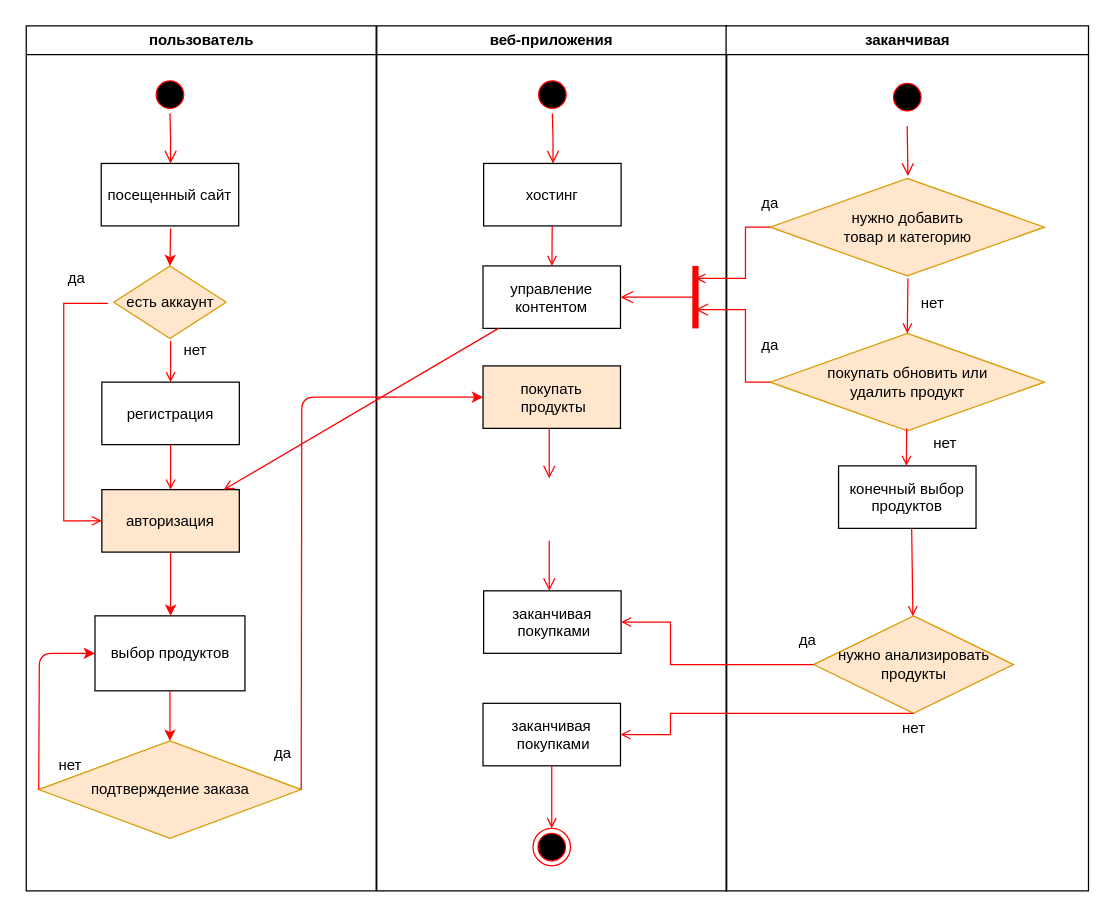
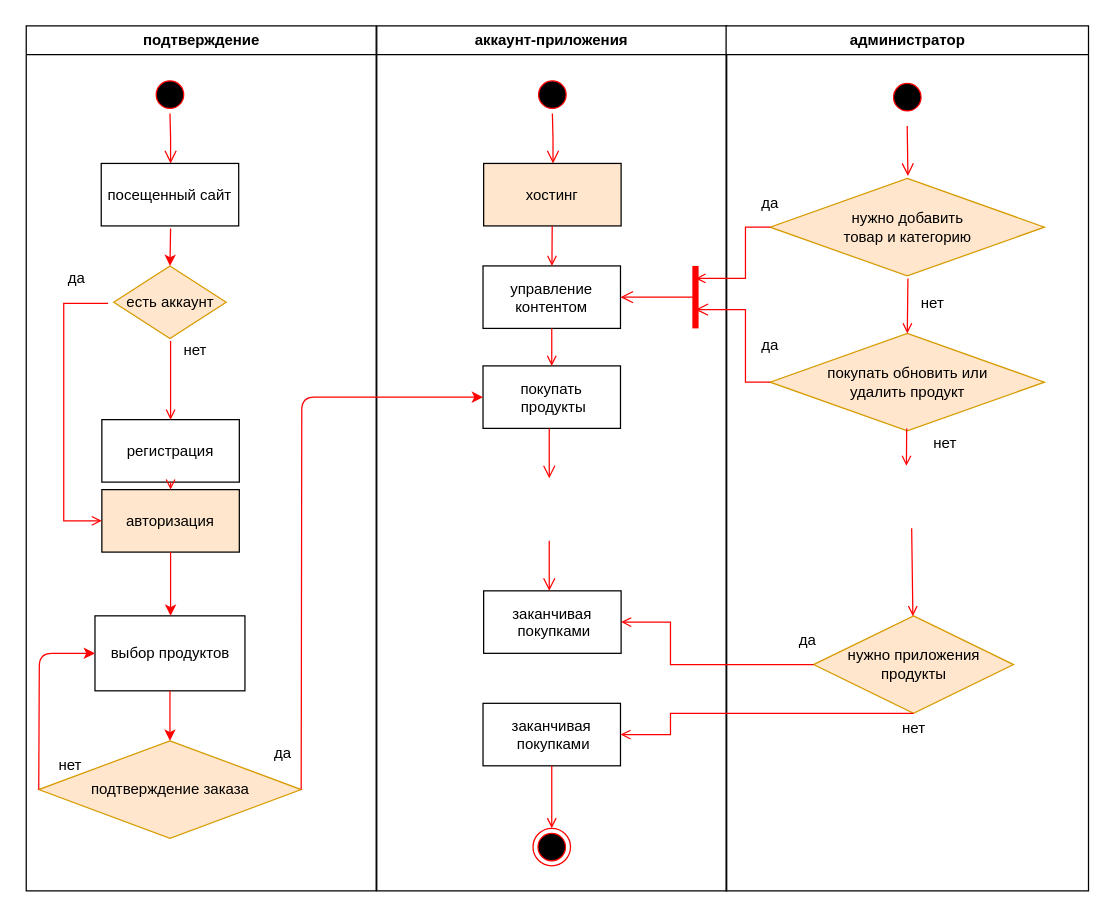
node "пользователь": label "пользователь" -> "подтверждение"
node "веб-приложения": label "веб-приложения" -> "аккаунт-приложения"
node "заканчивая": label "заканчивая" -> "администратор"
node "хостинг": fillcolor #ffffff -> #ffe6cc
node "покупать продукты": fillcolor #ffe6cc -> #ffffff
node "регистрация": moved (171, 413) -> (171, 451)
edge "управление контентом" -> "авторизация": now "управление контентом" -> "покупать продукты"
node "конечный выбор продуктов": removed
node "нужно анализировать продукты": label "нужно анализировать продукты" -> "нужно приложения продукты"
